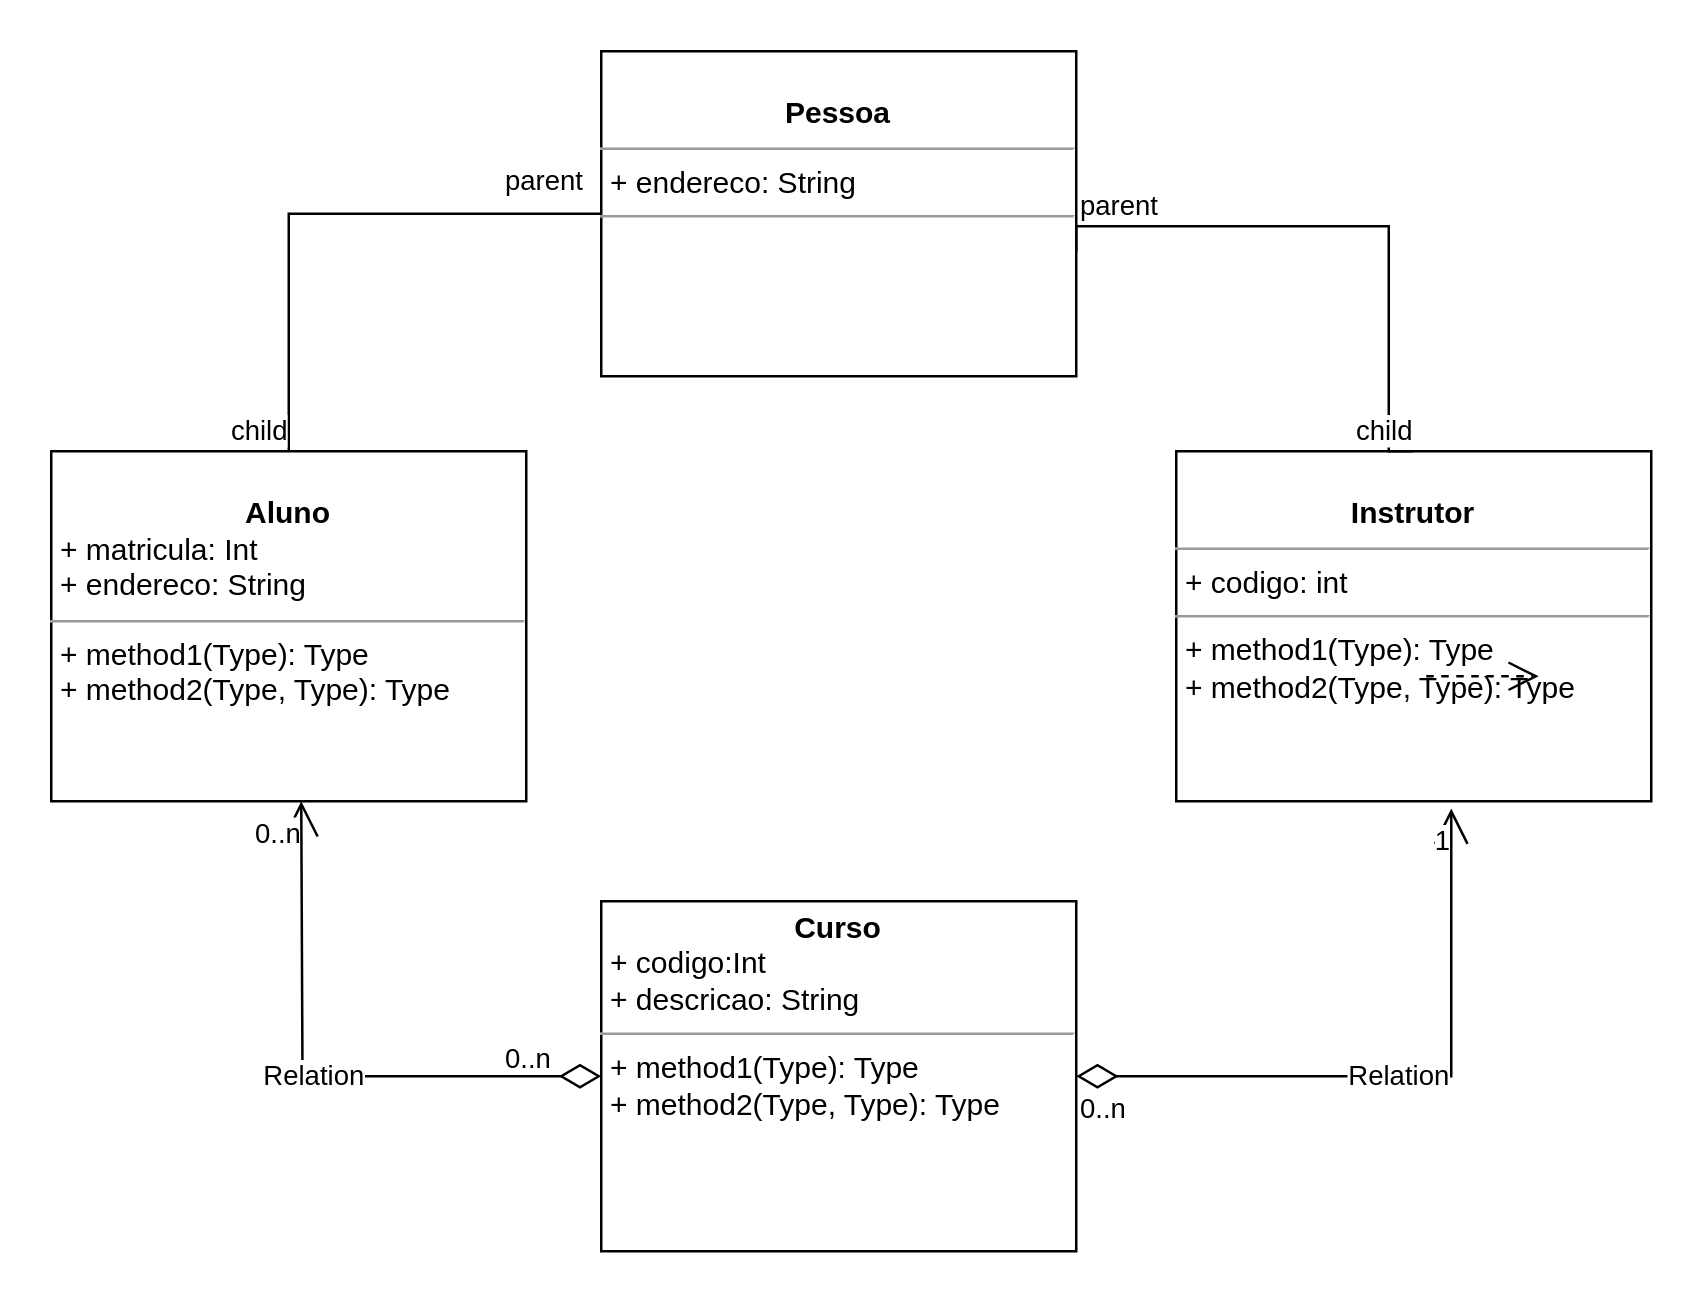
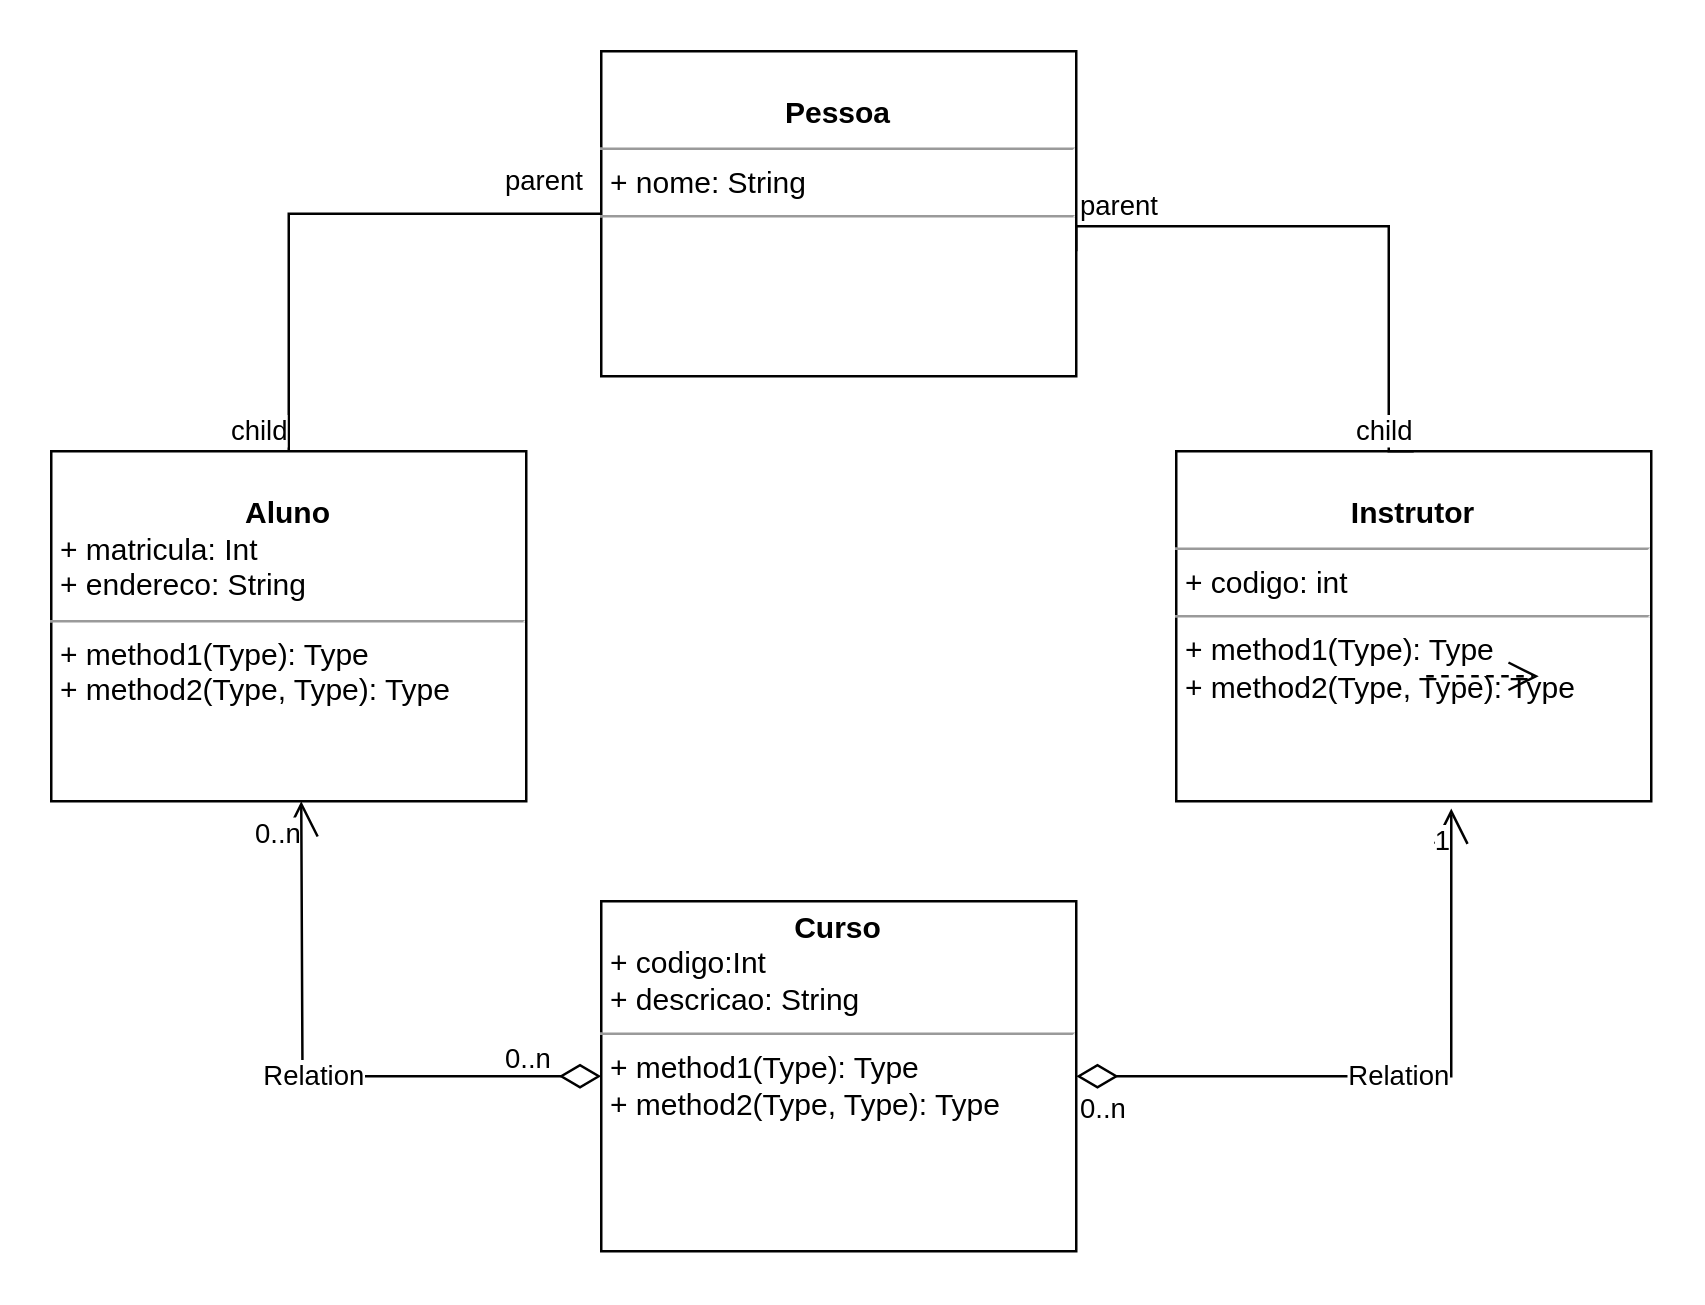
node "Pessoa + endereco: String": label "Pessoa + endereco: String" -> "Pessoa + nome: String"
